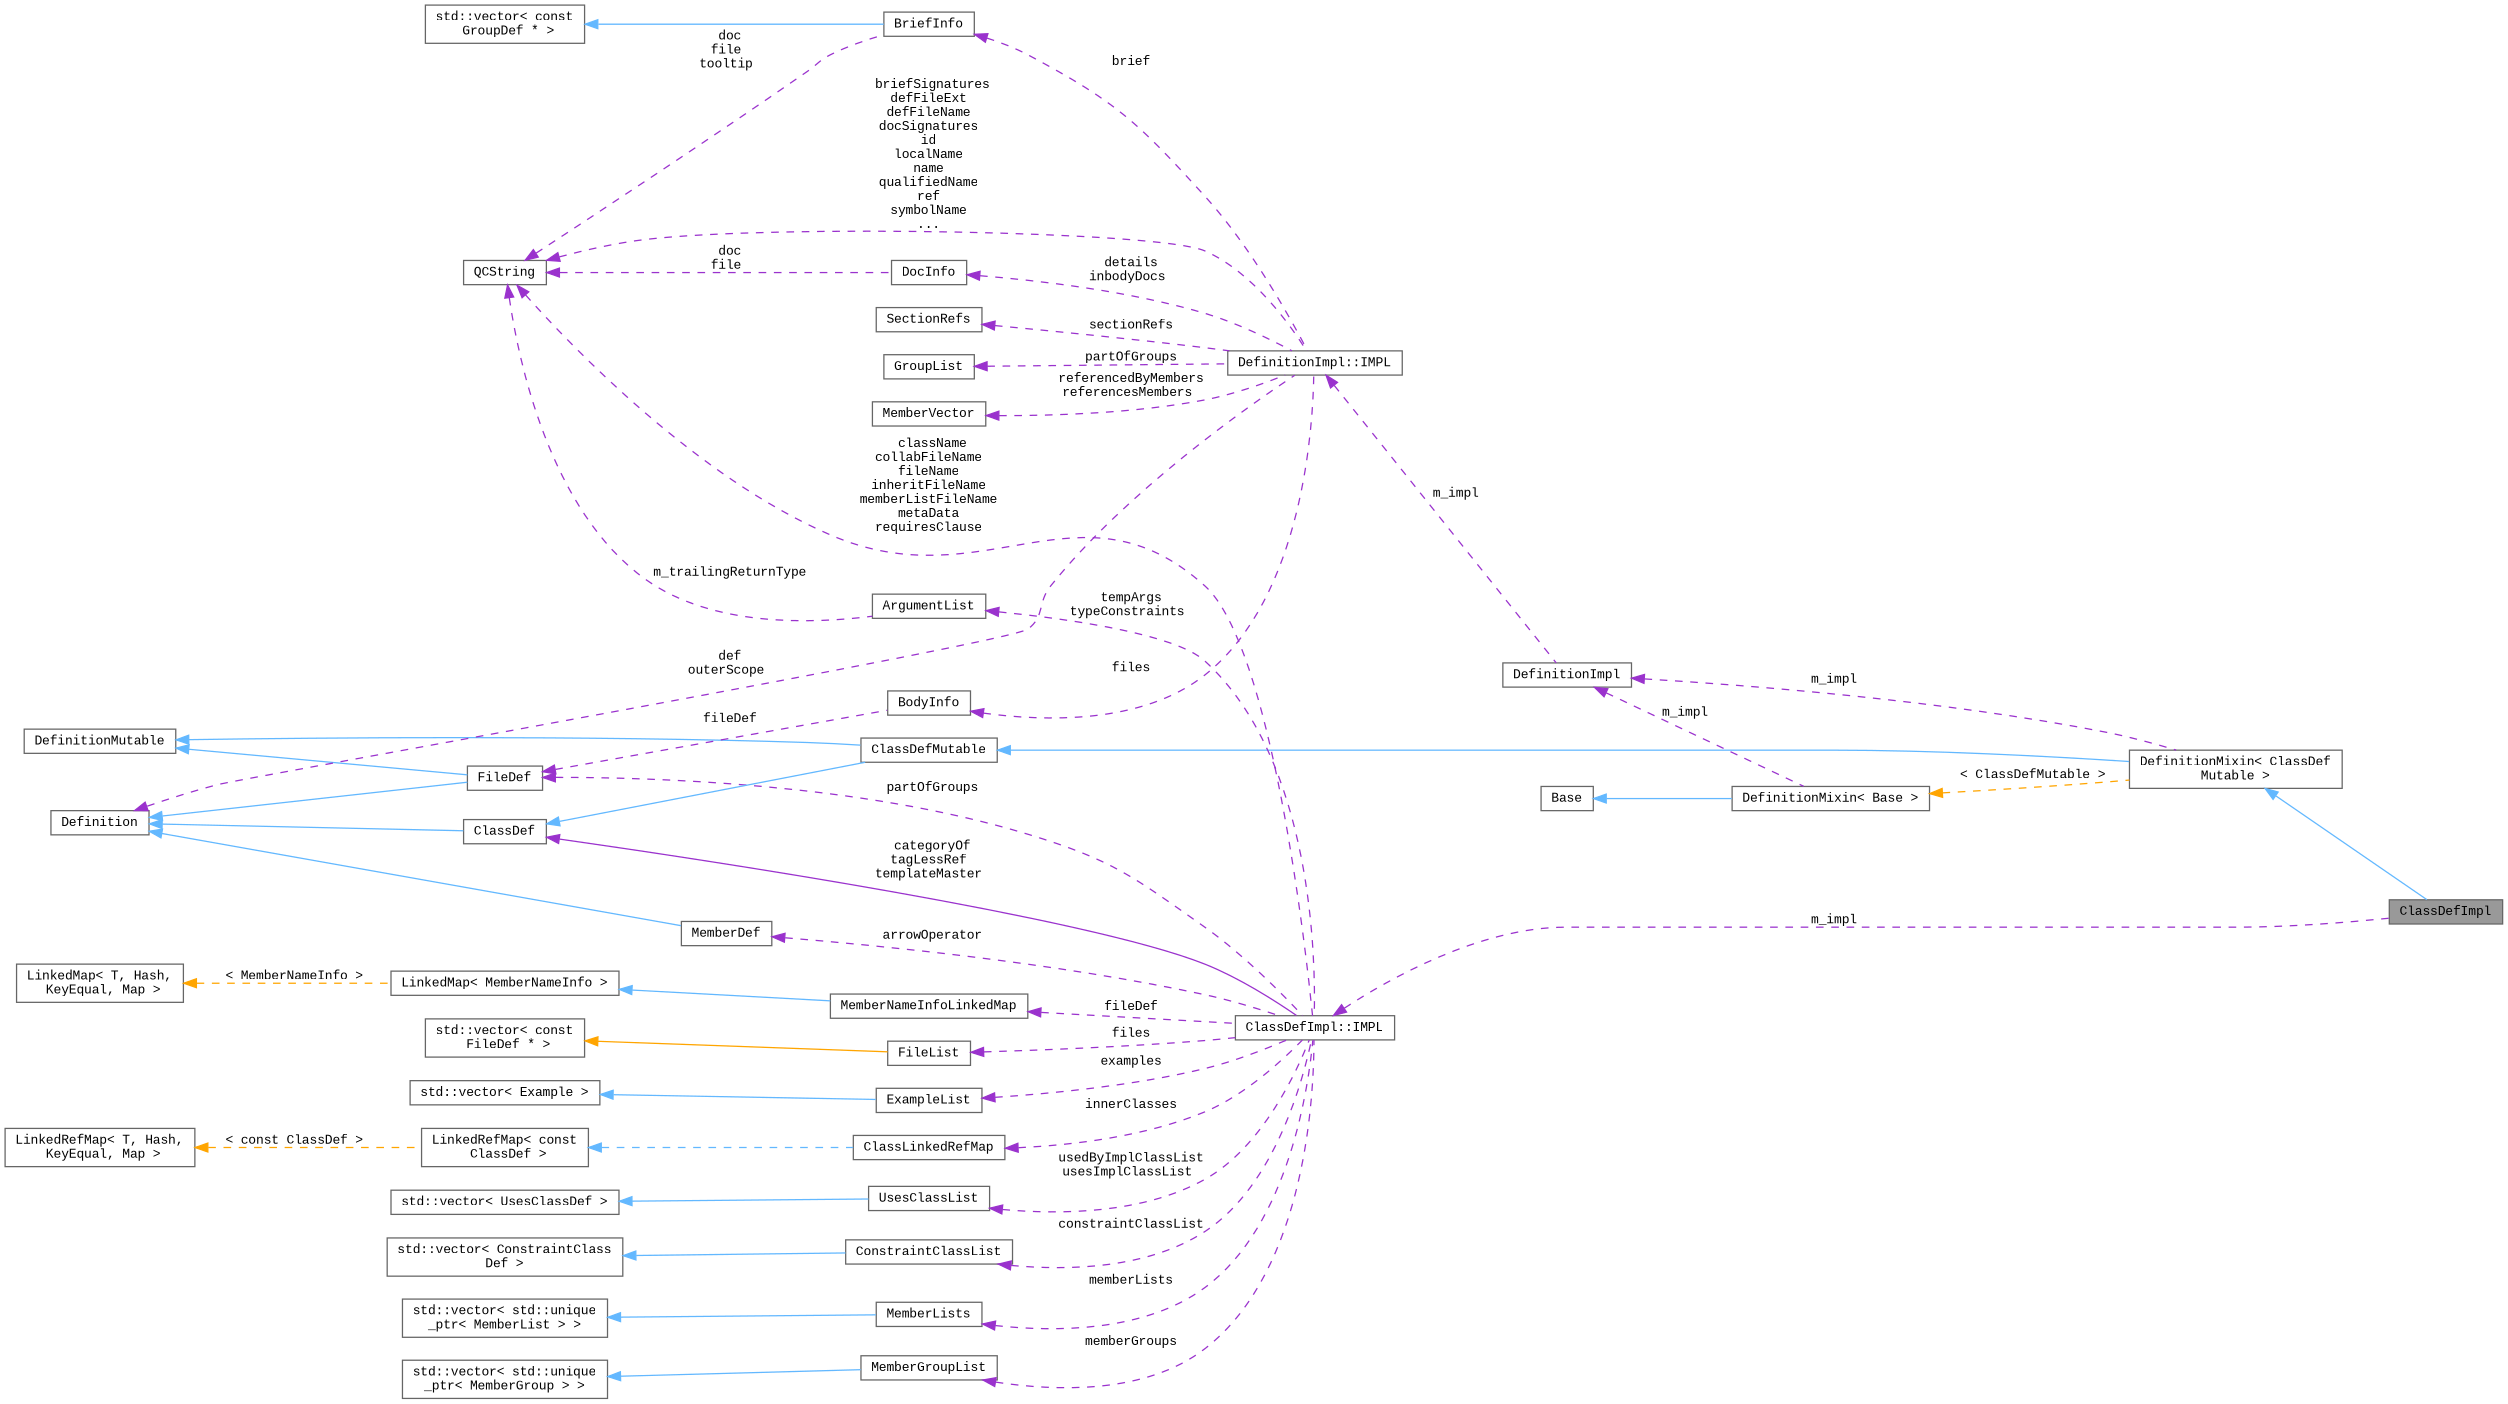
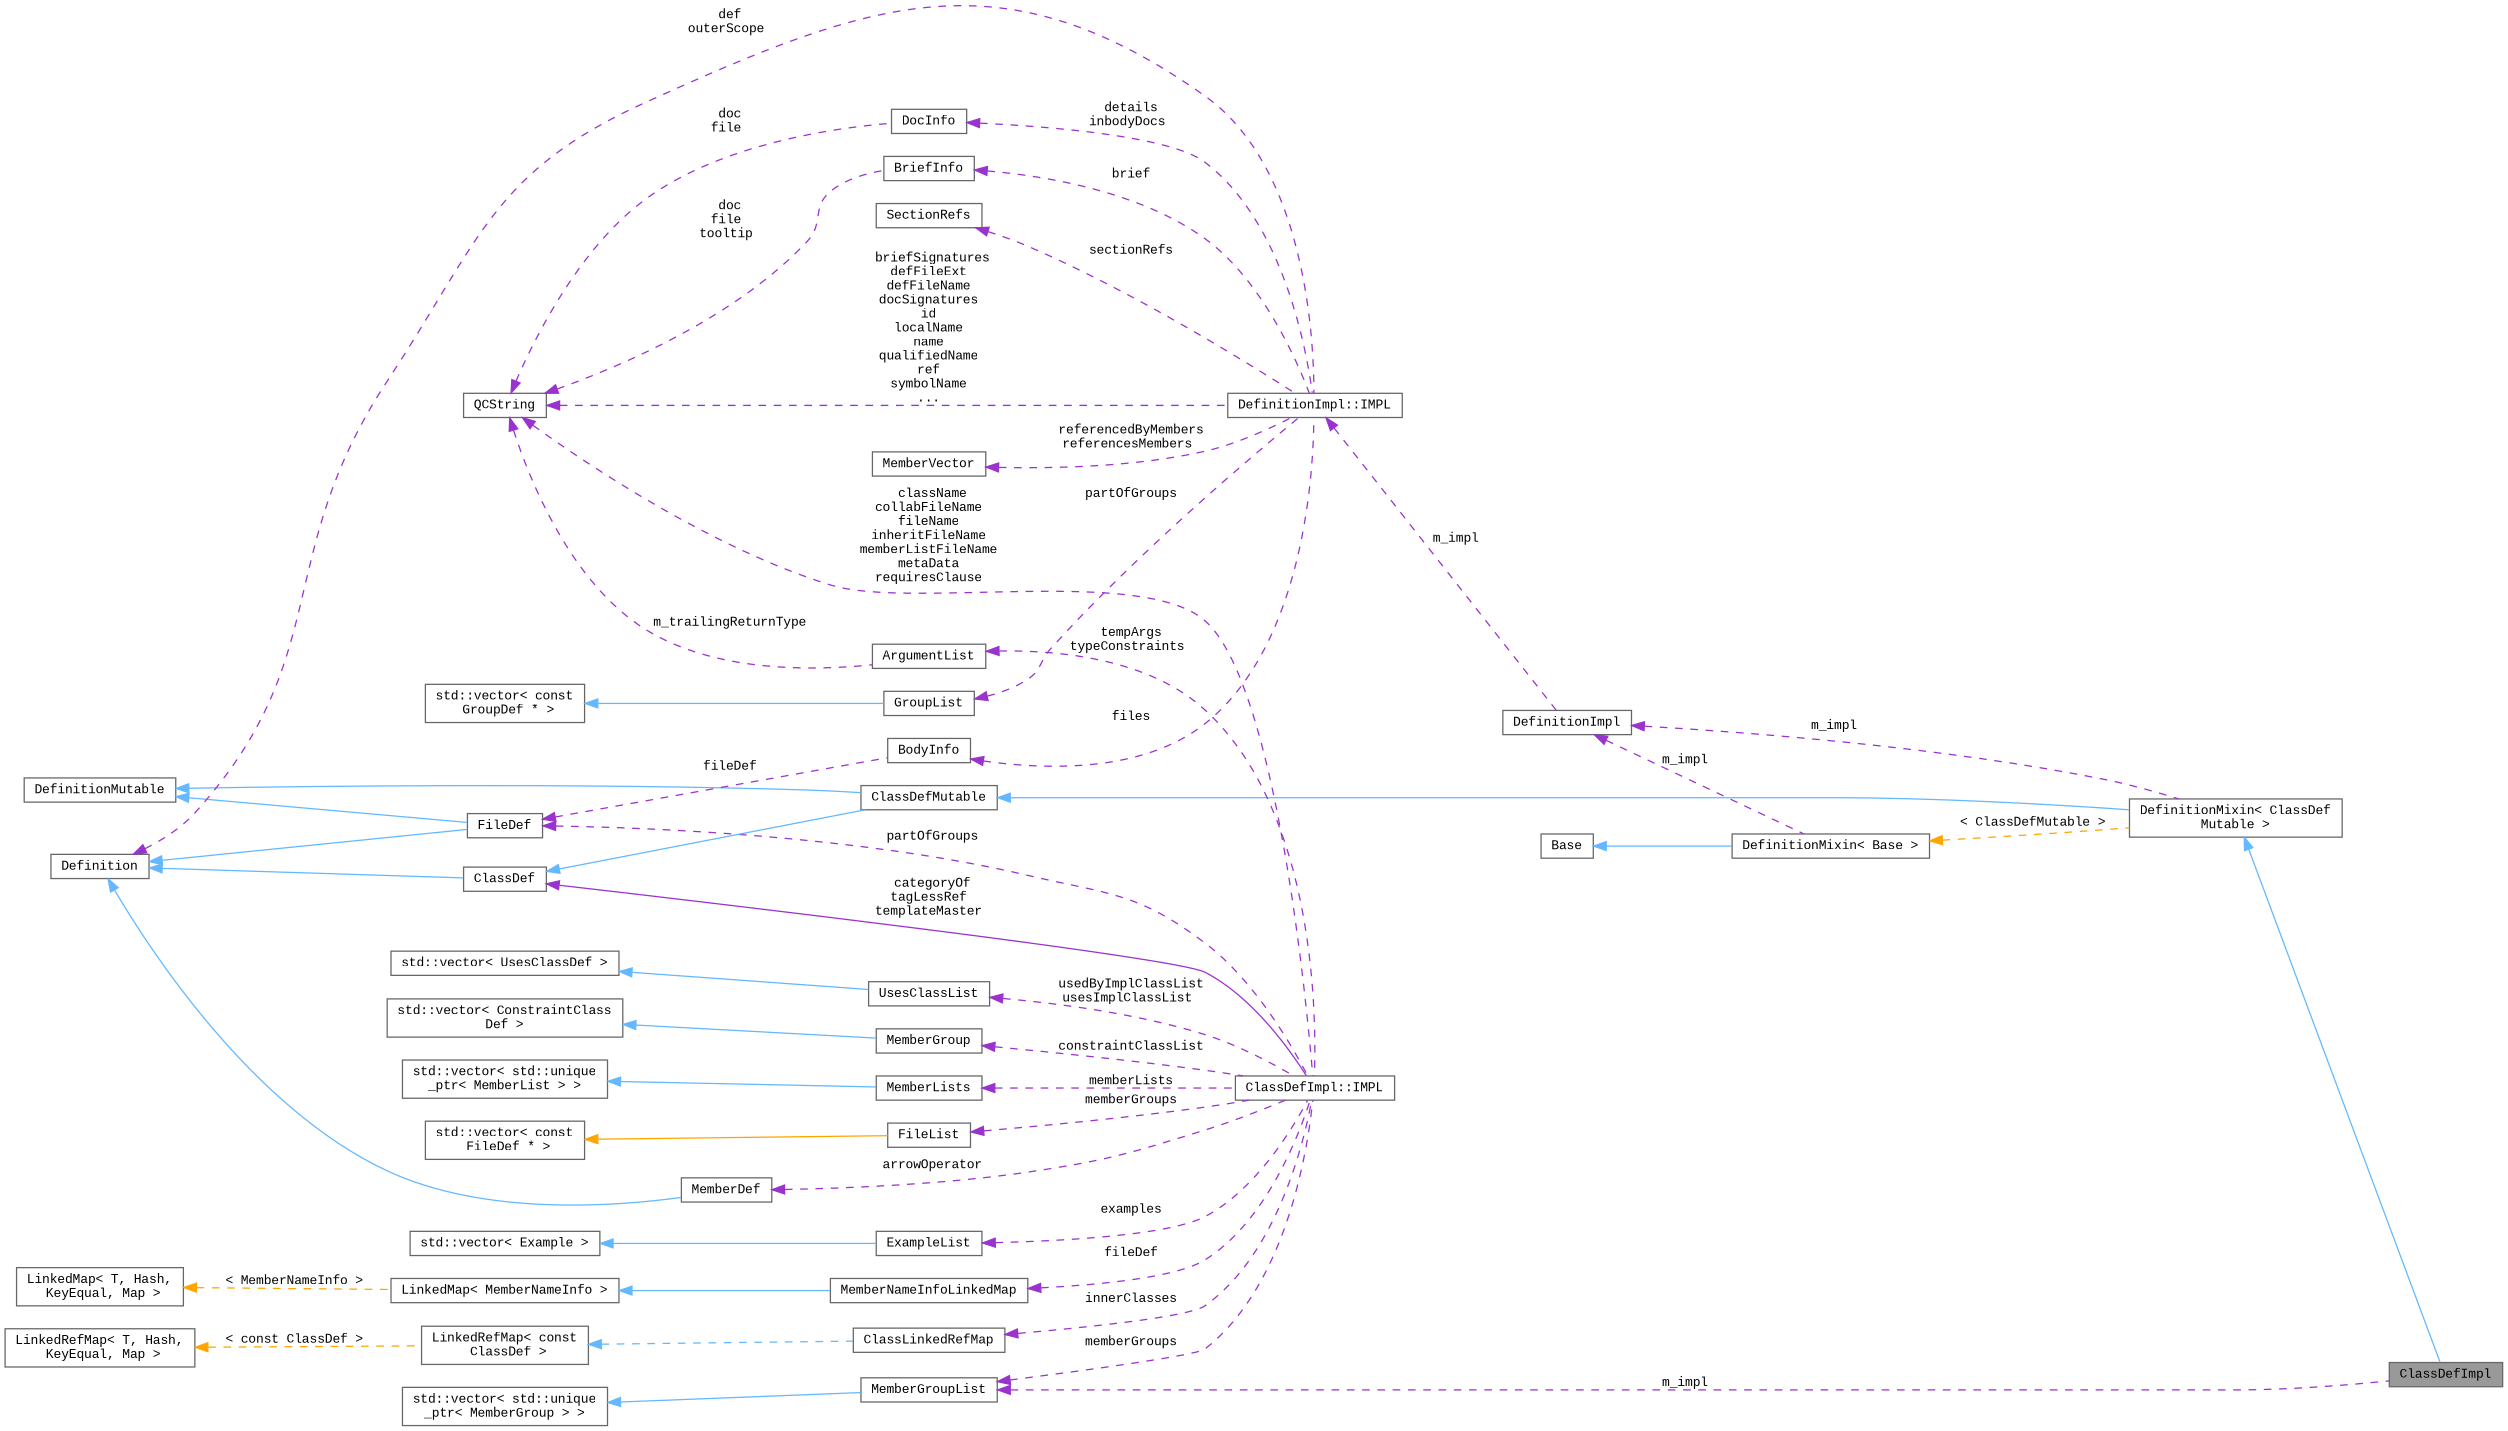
edge "BriefInfo" -> "std::vector< const GroupDef * >": now "GroupList" -> "std::vector< const GroupDef * >"
edge "ClassDefImpl" -> "ClassDefImpl::IMPL": now "ClassDefImpl" -> "MemberGroupList"
edge "ClassDefImpl::IMPL" -> "FileList": label " files" -> " memberGroups"
node "ConstraintClassList": label "ConstraintClassList" -> "MemberGroup"
